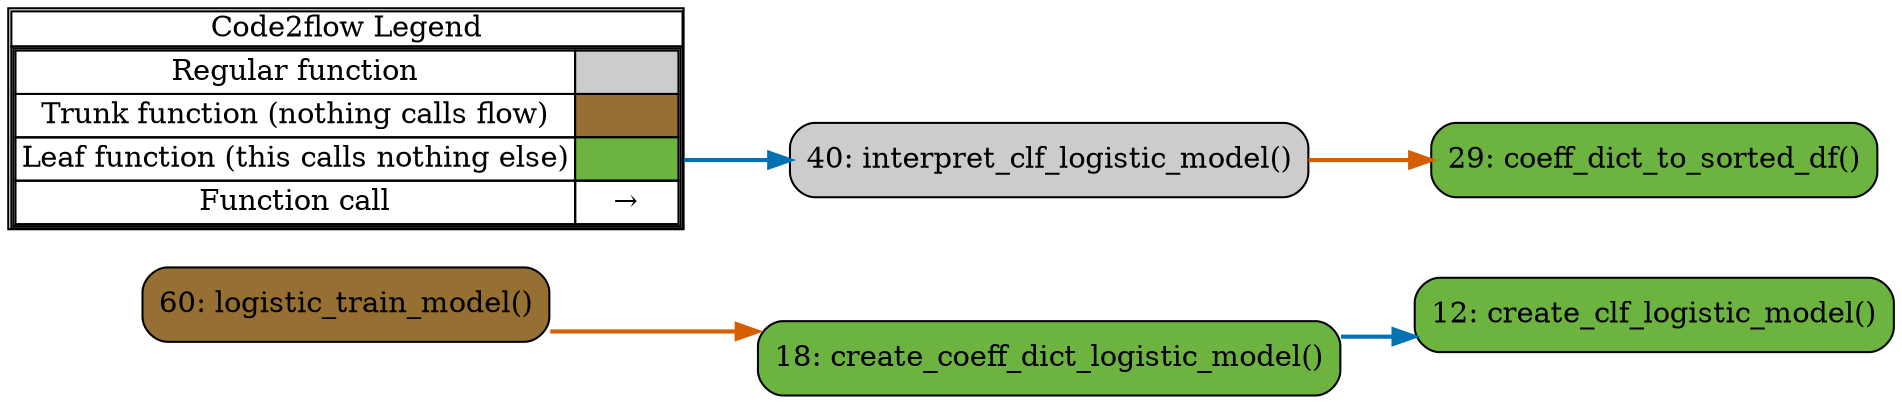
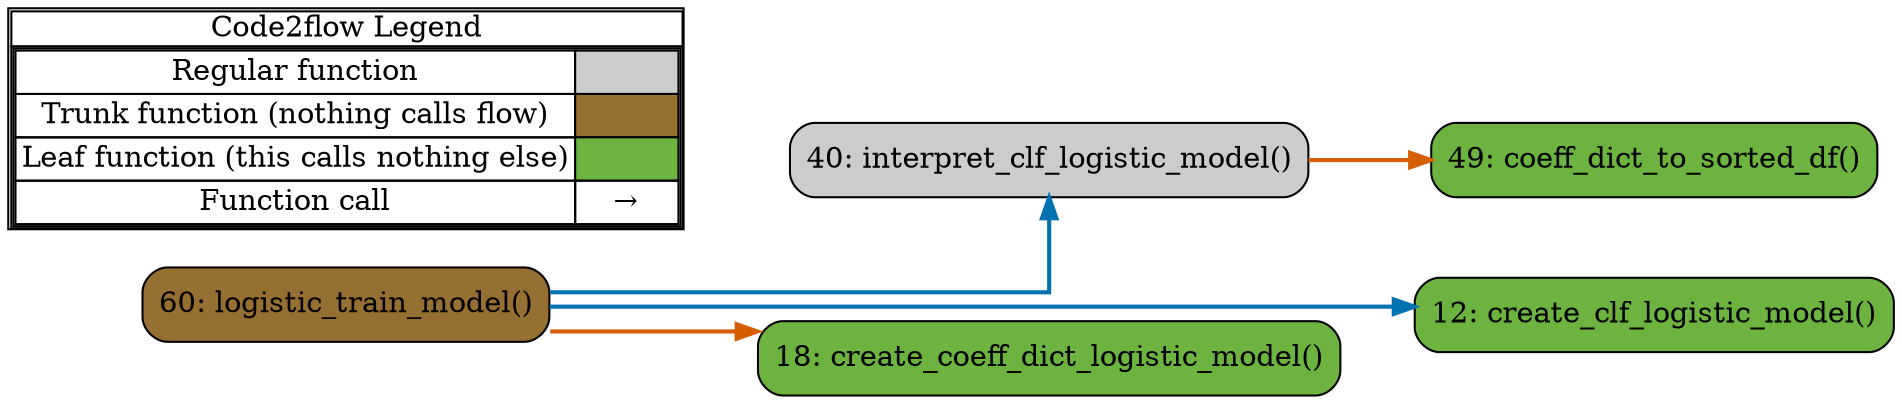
edge "Code2flow Legend" -> "40: interpret_clf_logistic_model()": now "60: logistic_train_model()" -> "40: interpret_clf_logistic_model()"
node "29: coeff_dict_to_sorted_df()": label "29: coeff_dict_to_sorted_df()" -> "49: coeff_dict_to_sorted_df()"
edge "18: create_coeff_dict_logistic_model()" -> "12: create_clf_logistic_model()": now "60: logistic_train_model()" -> "12: create_clf_logistic_model()"
